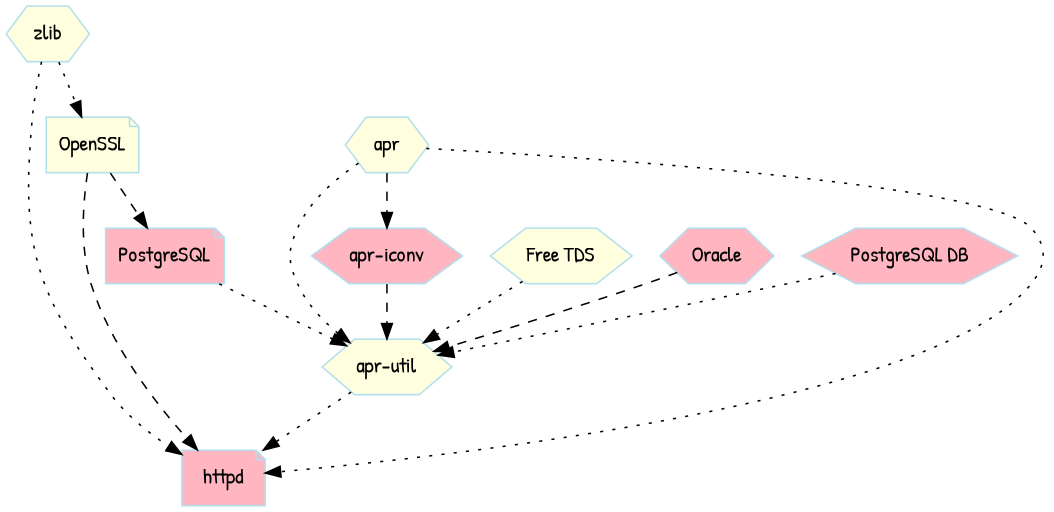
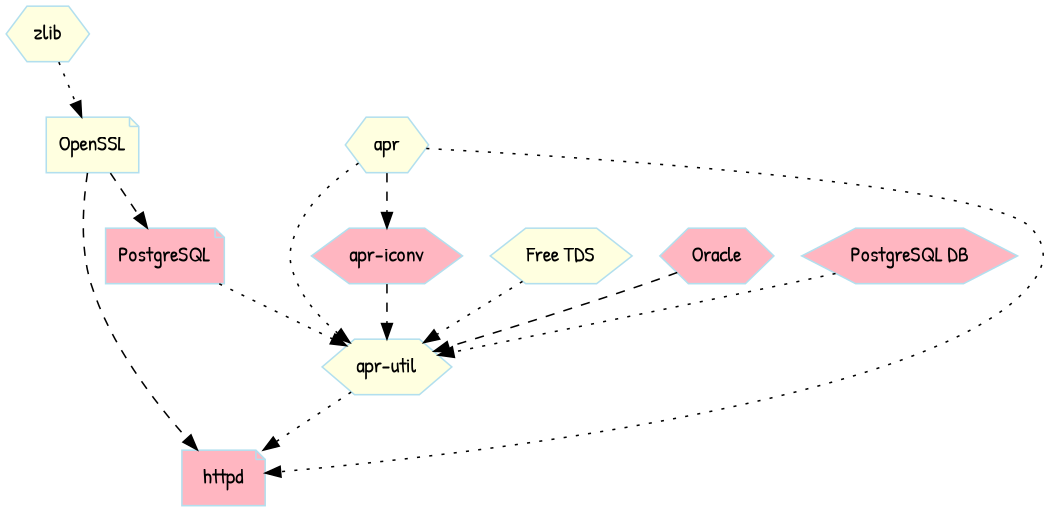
edge "zlib" -> "httpd": removed
